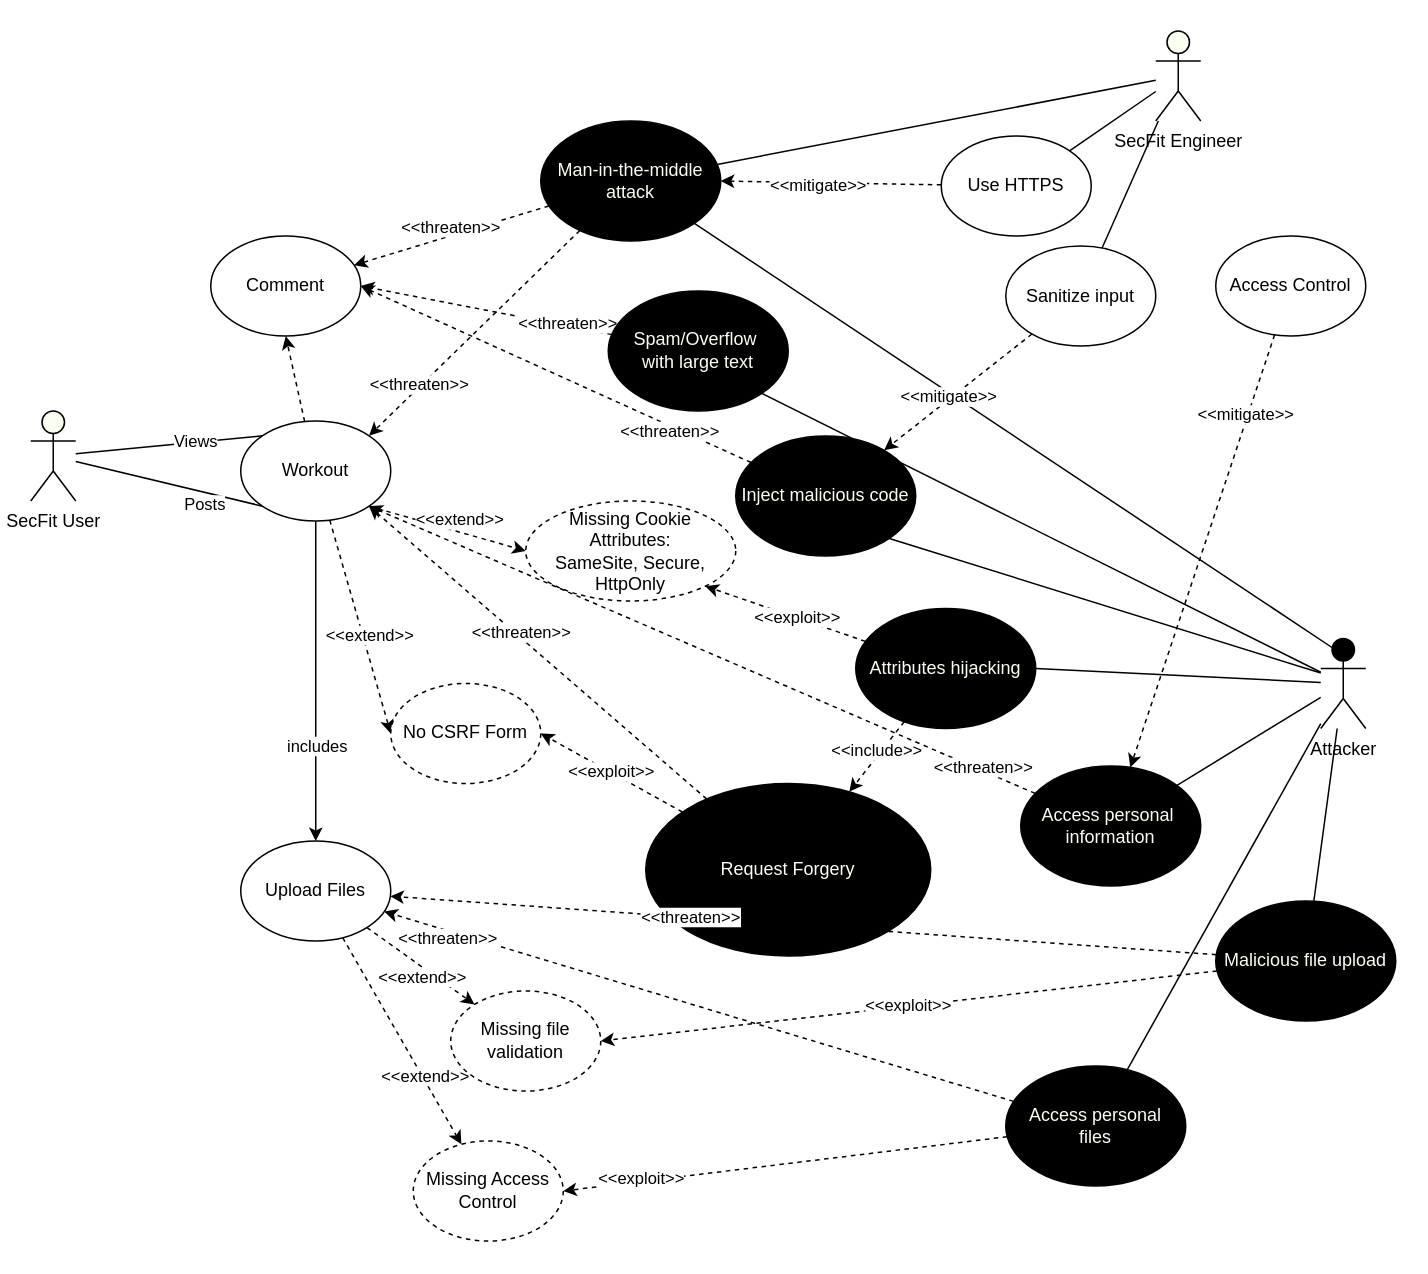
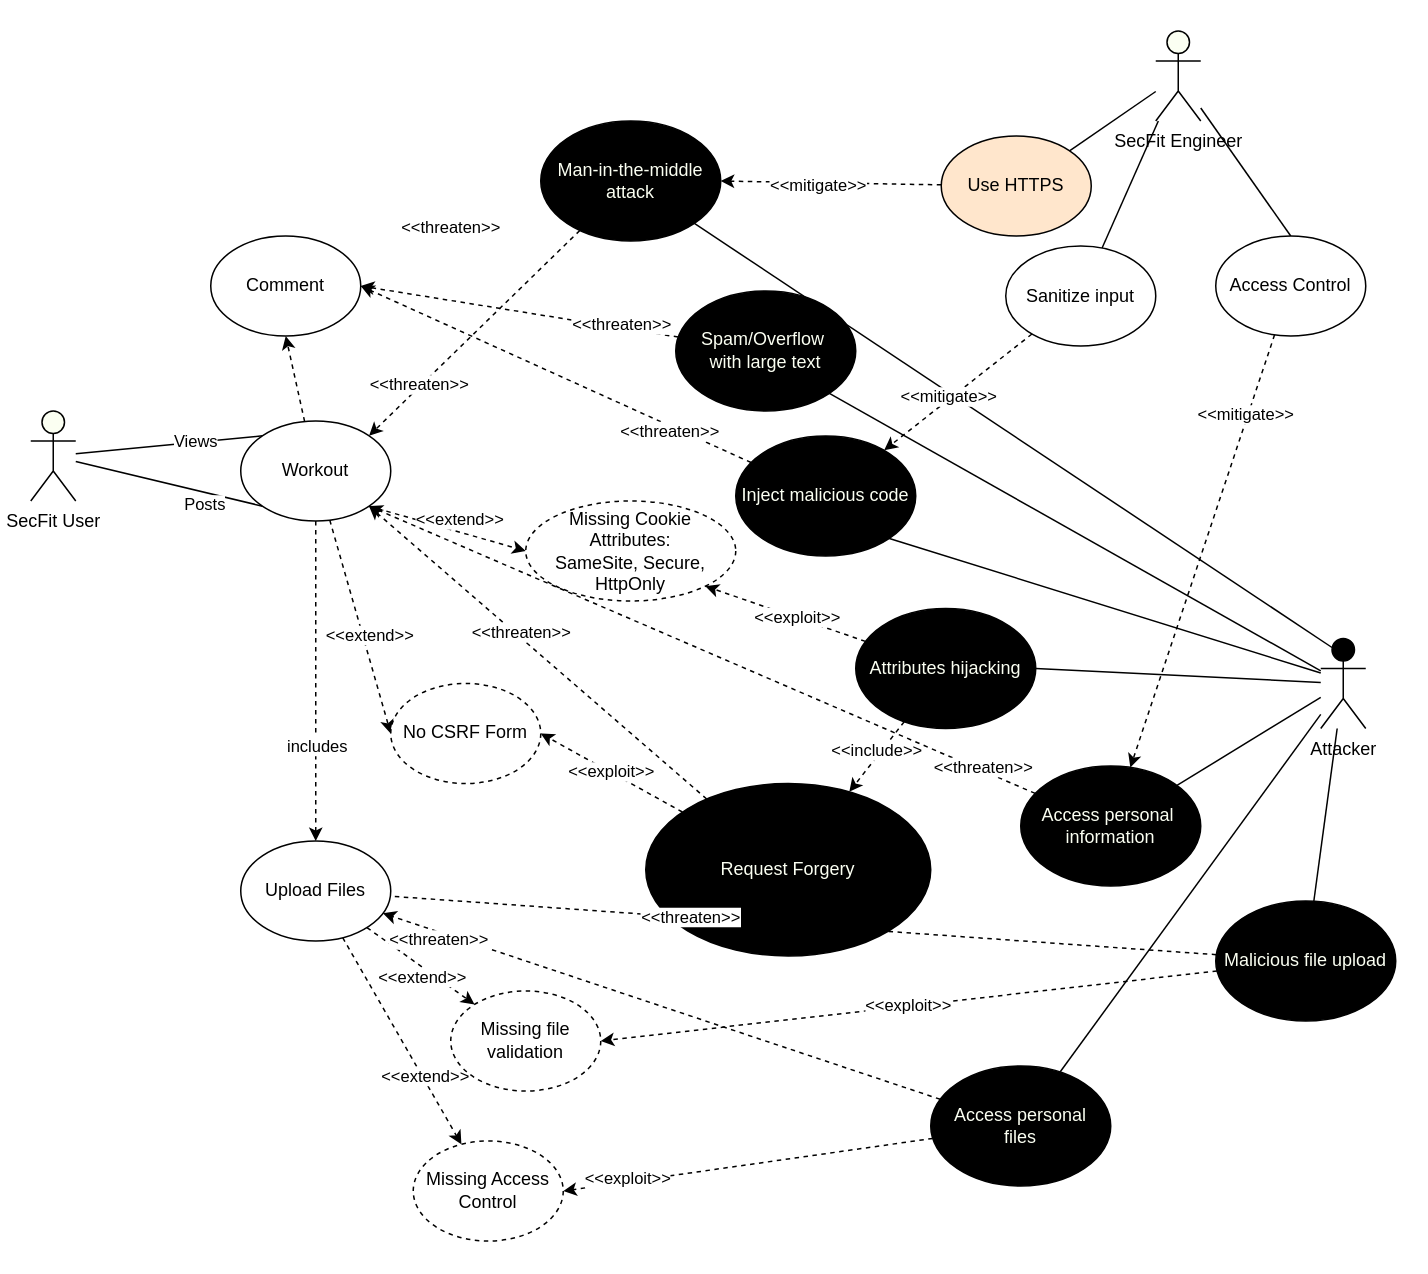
edge "SecFit Engineer" -- "Man-in-the-middle attack": now "SecFit Engineer" -- "Access Control"
node "Use HTTPS": fillcolor #ffffff -> #ffe6cc
edge "Man-in-the-middle attack" -> "Comment": removed
node "Spam/Overflow with large text": moved (698, 351) -> (766, 351)
edge "Workout" -> "Upload Files": style solid -> dashed
edge "Malicious file upload" -> "Upload Files": arrowhead classic -> none
node "Access personal files": moved (1096, 1126) -> (1021, 1126)
